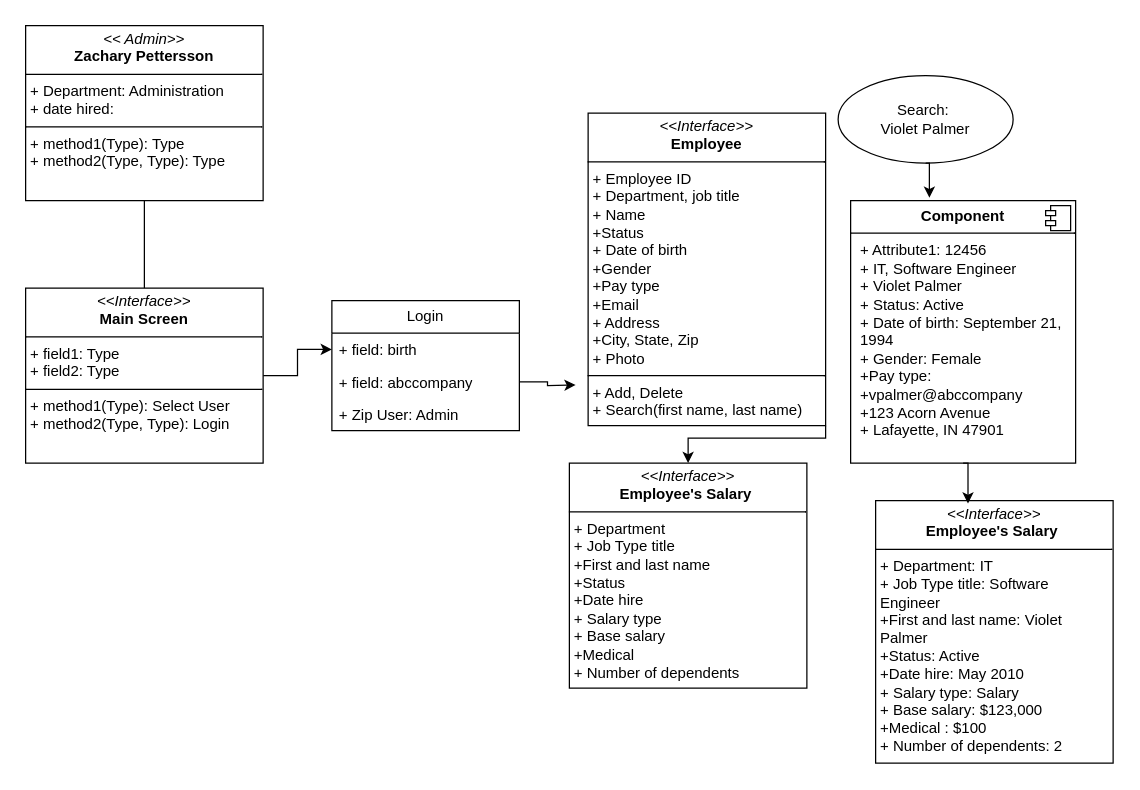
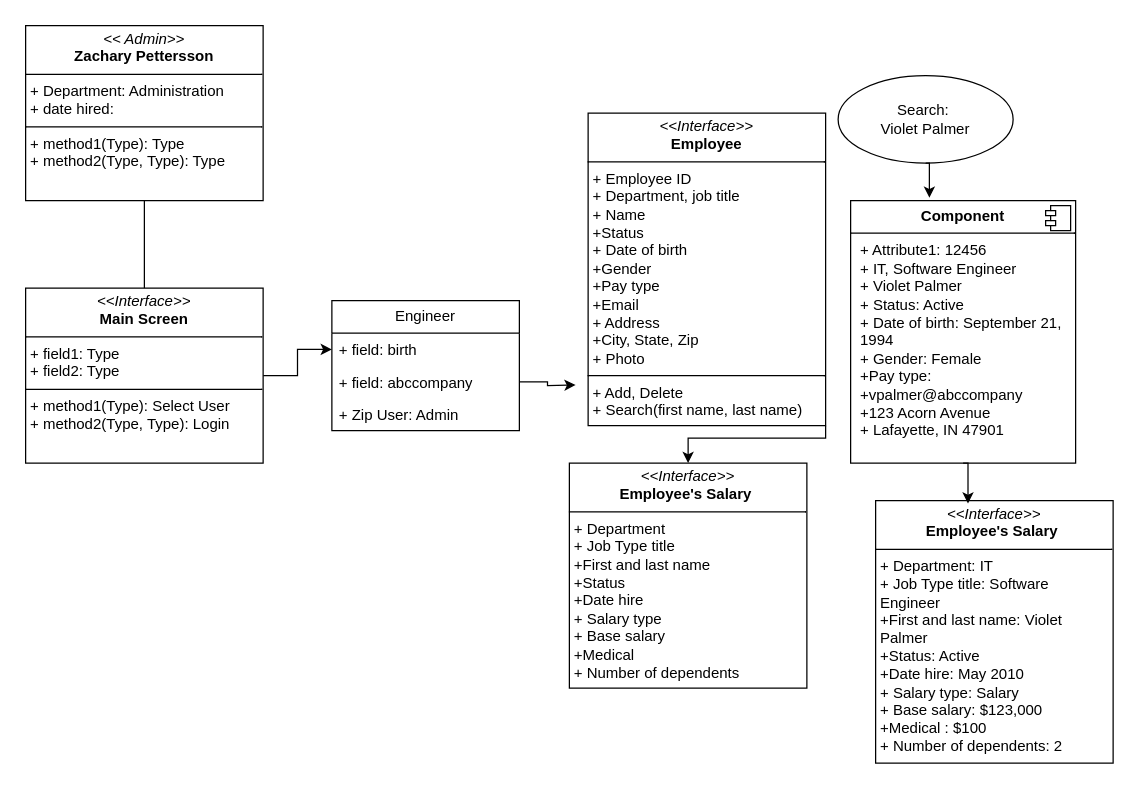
node "Login": label "Login" -> "Engineer"
